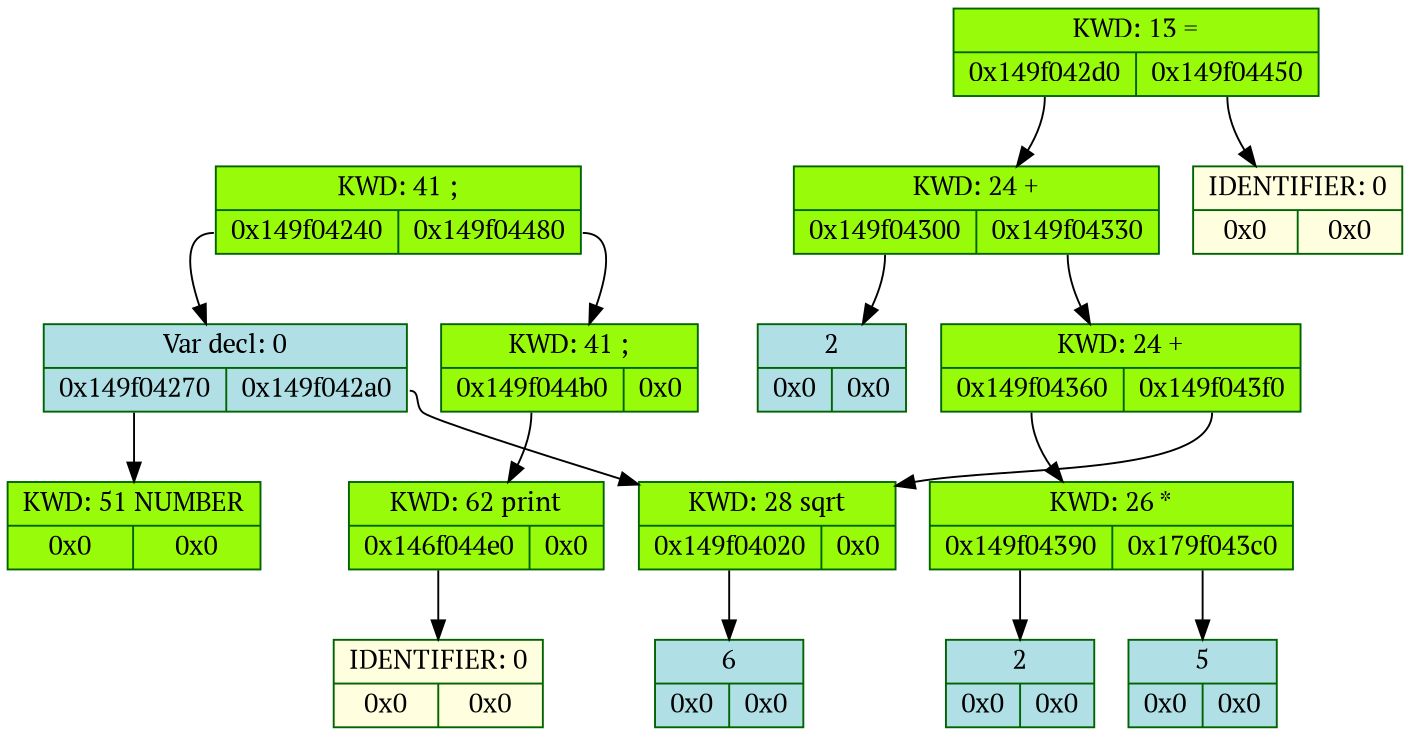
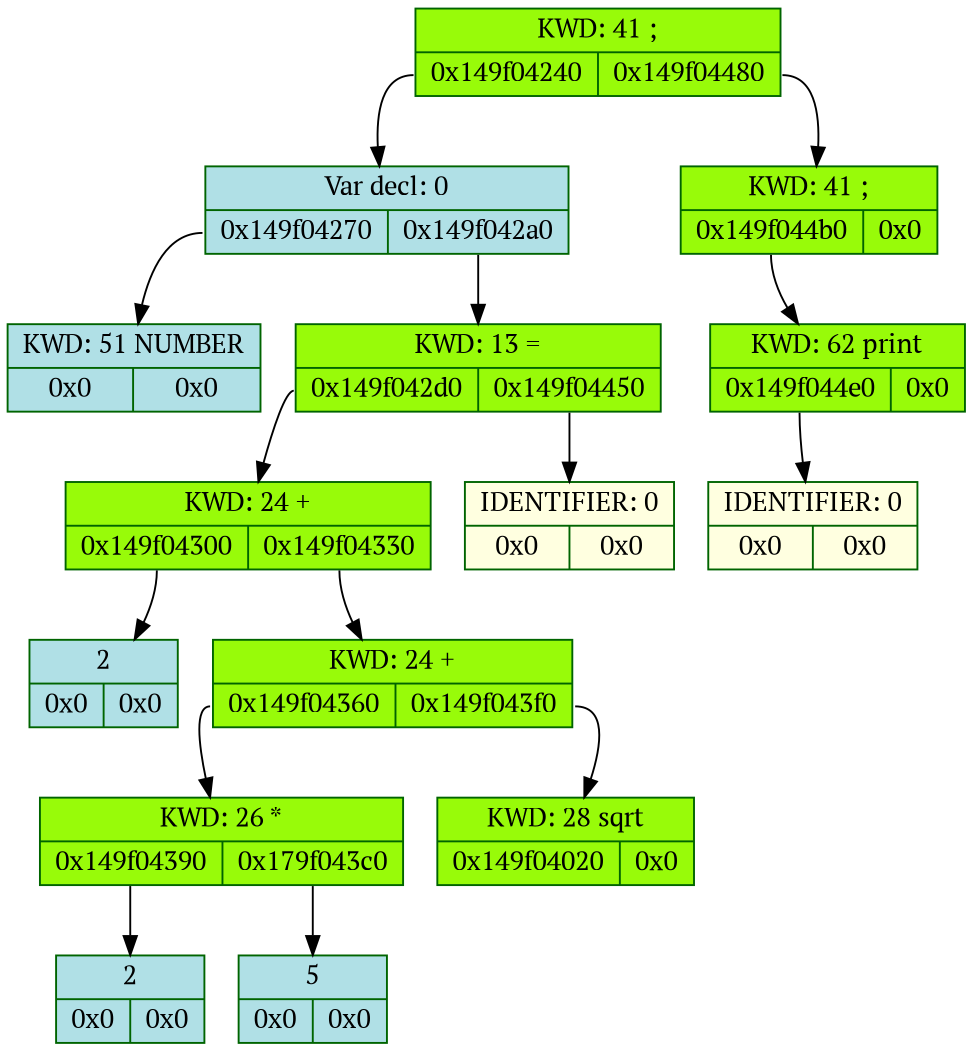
edge "Var decl: 0" -> "KWD: 28 sqrt": now "Var decl: 0" -> "KWD: 13 ="
node "KWD: 51 NUMBER": fillcolor #98fb9 -> #b0e0e6
node "KWD: 62 print": text "0x146f044e0" -> "0x149f044e0"
node "6": removed
